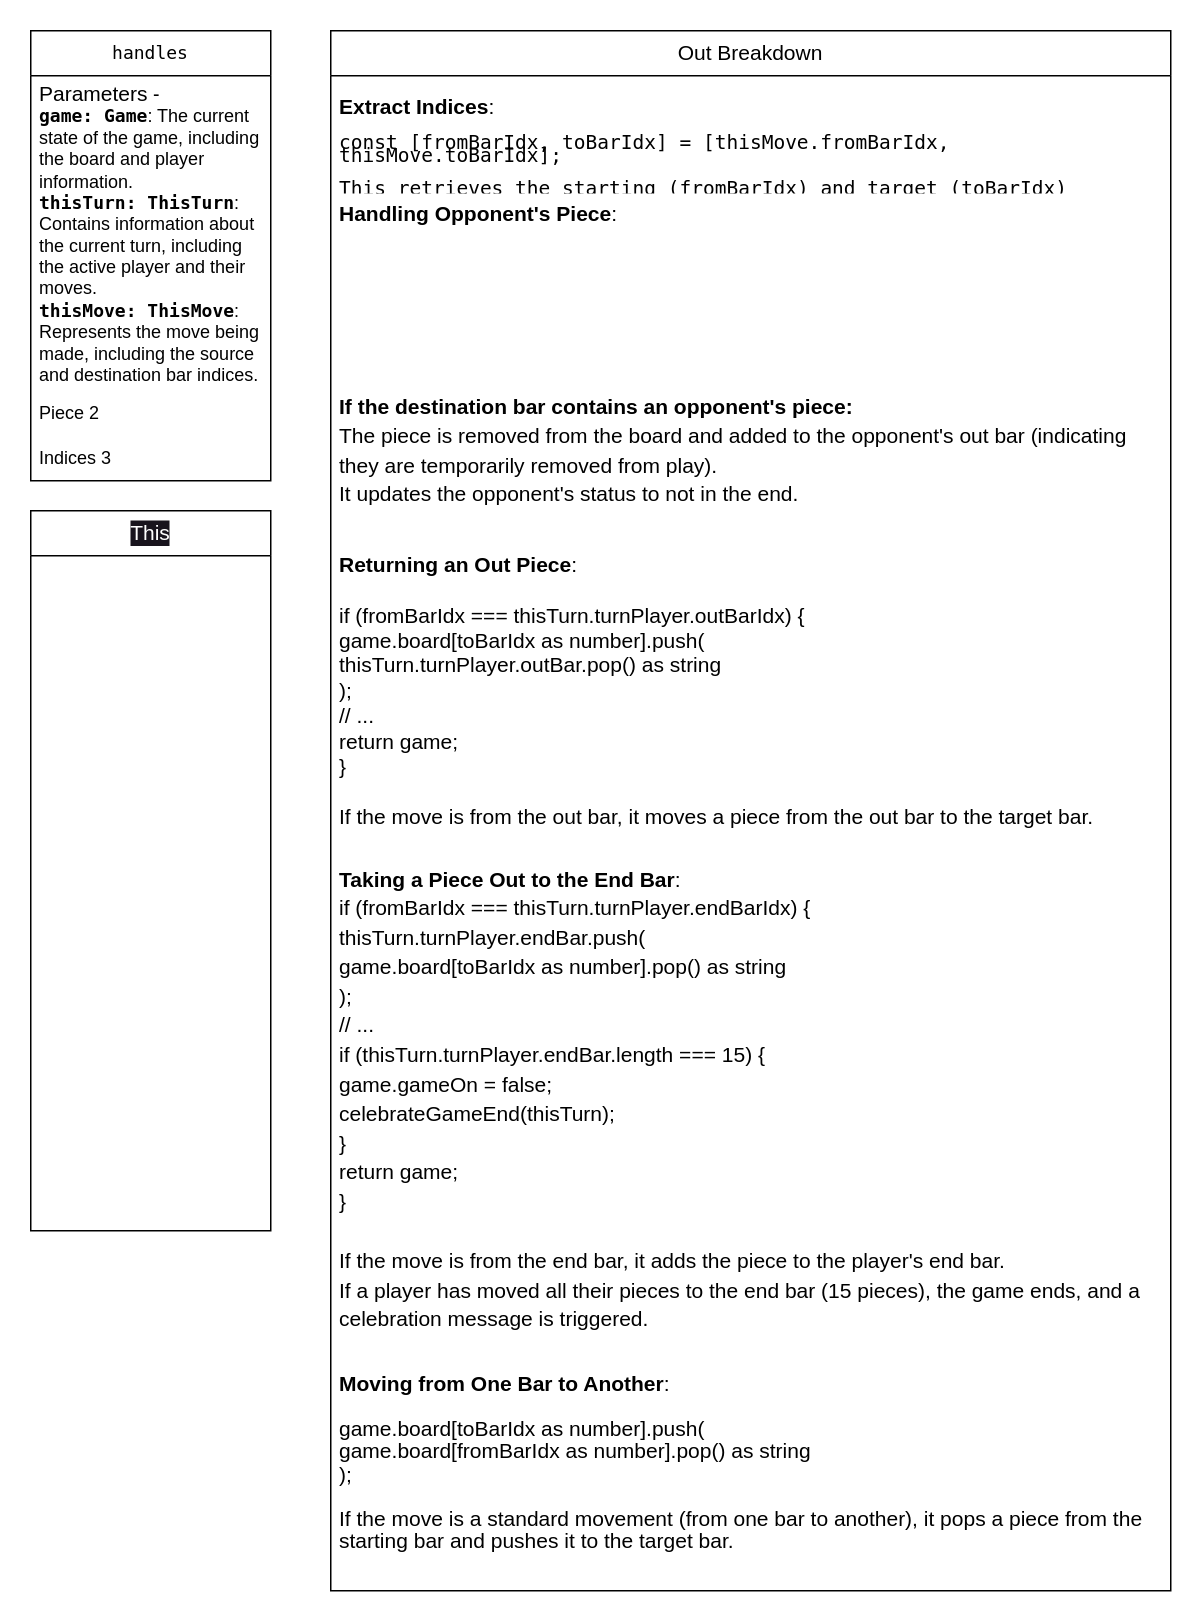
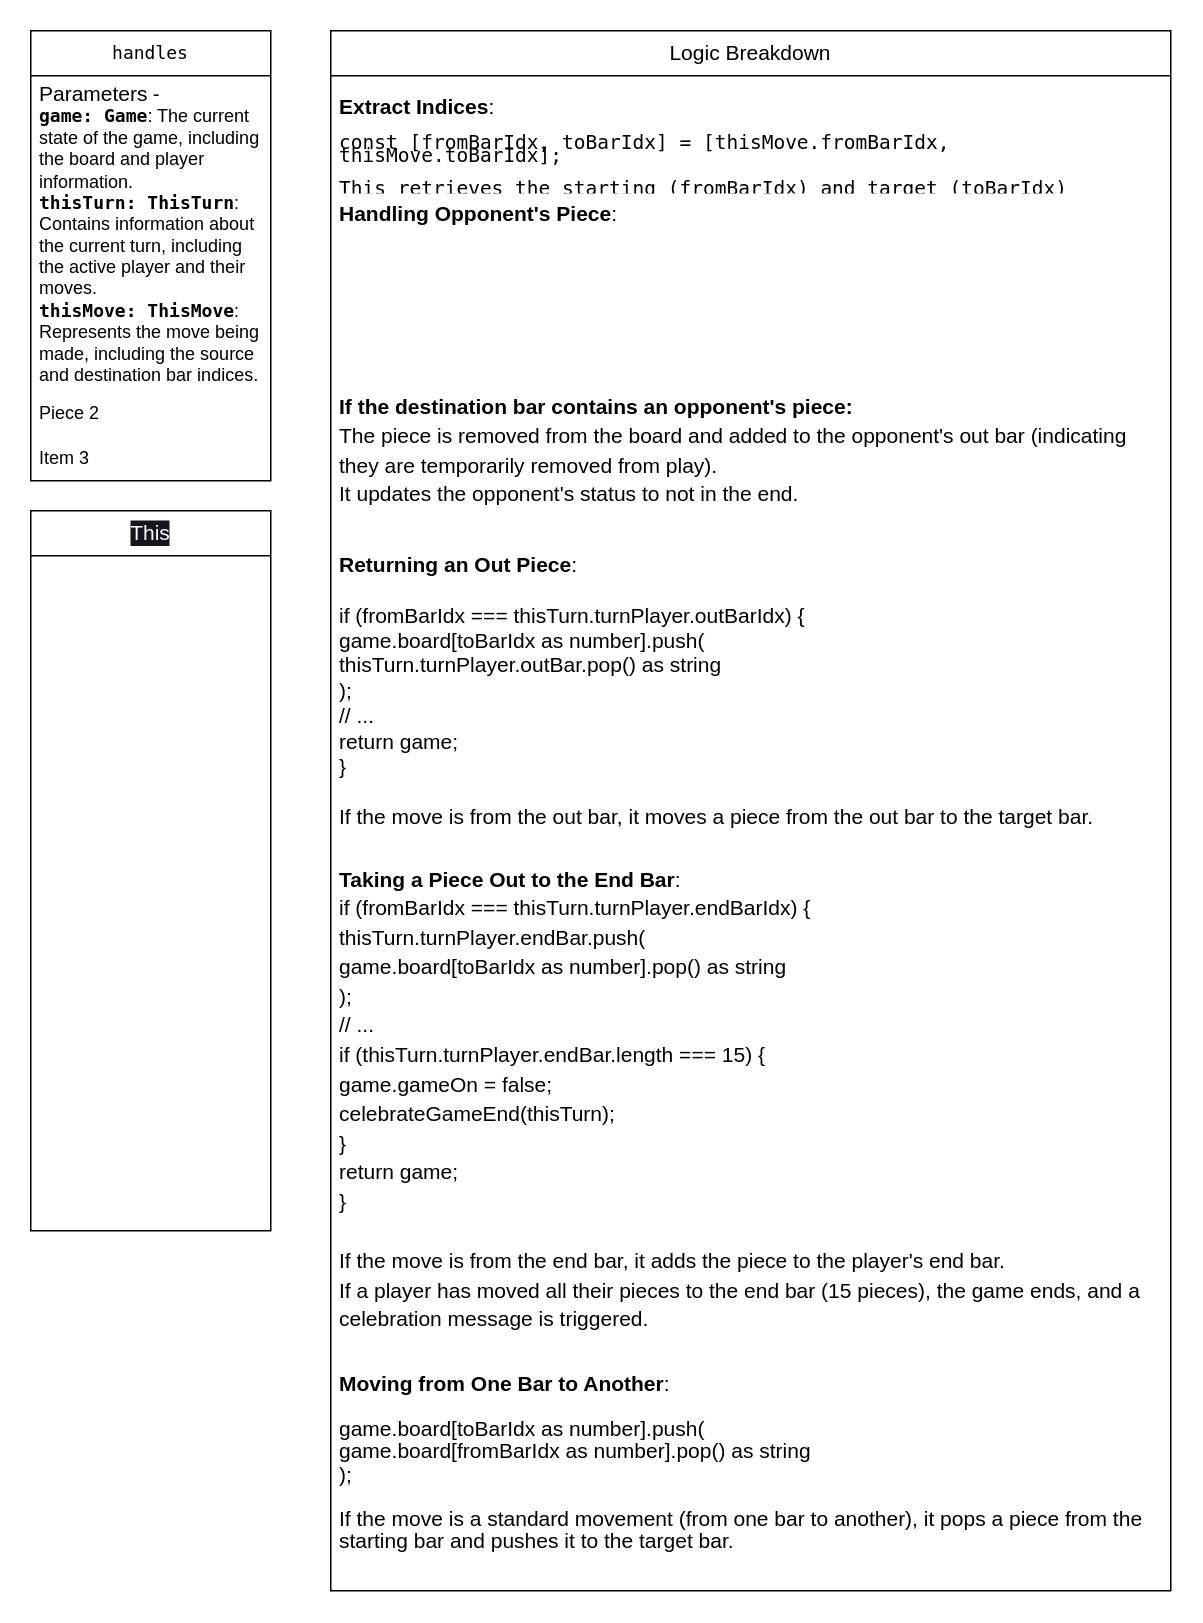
node "Out Breakdown": label "Out Breakdown" -> "Logic Breakdown"
node "Indices 3": label "Indices 3" -> "Item 3"
